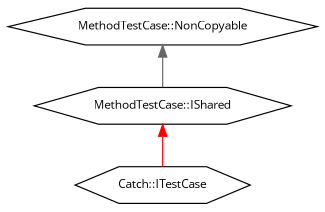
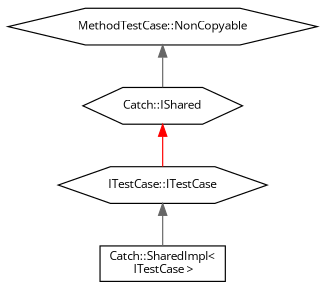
node "MethodTestCase::IShared": label "MethodTestCase::IShared" -> "Catch::IShared"
node "Catch::ITestCase": label "Catch::ITestCase" -> "ITestCase::ITestCase"
node "Catch::SharedImpl< ITestCase >": added
